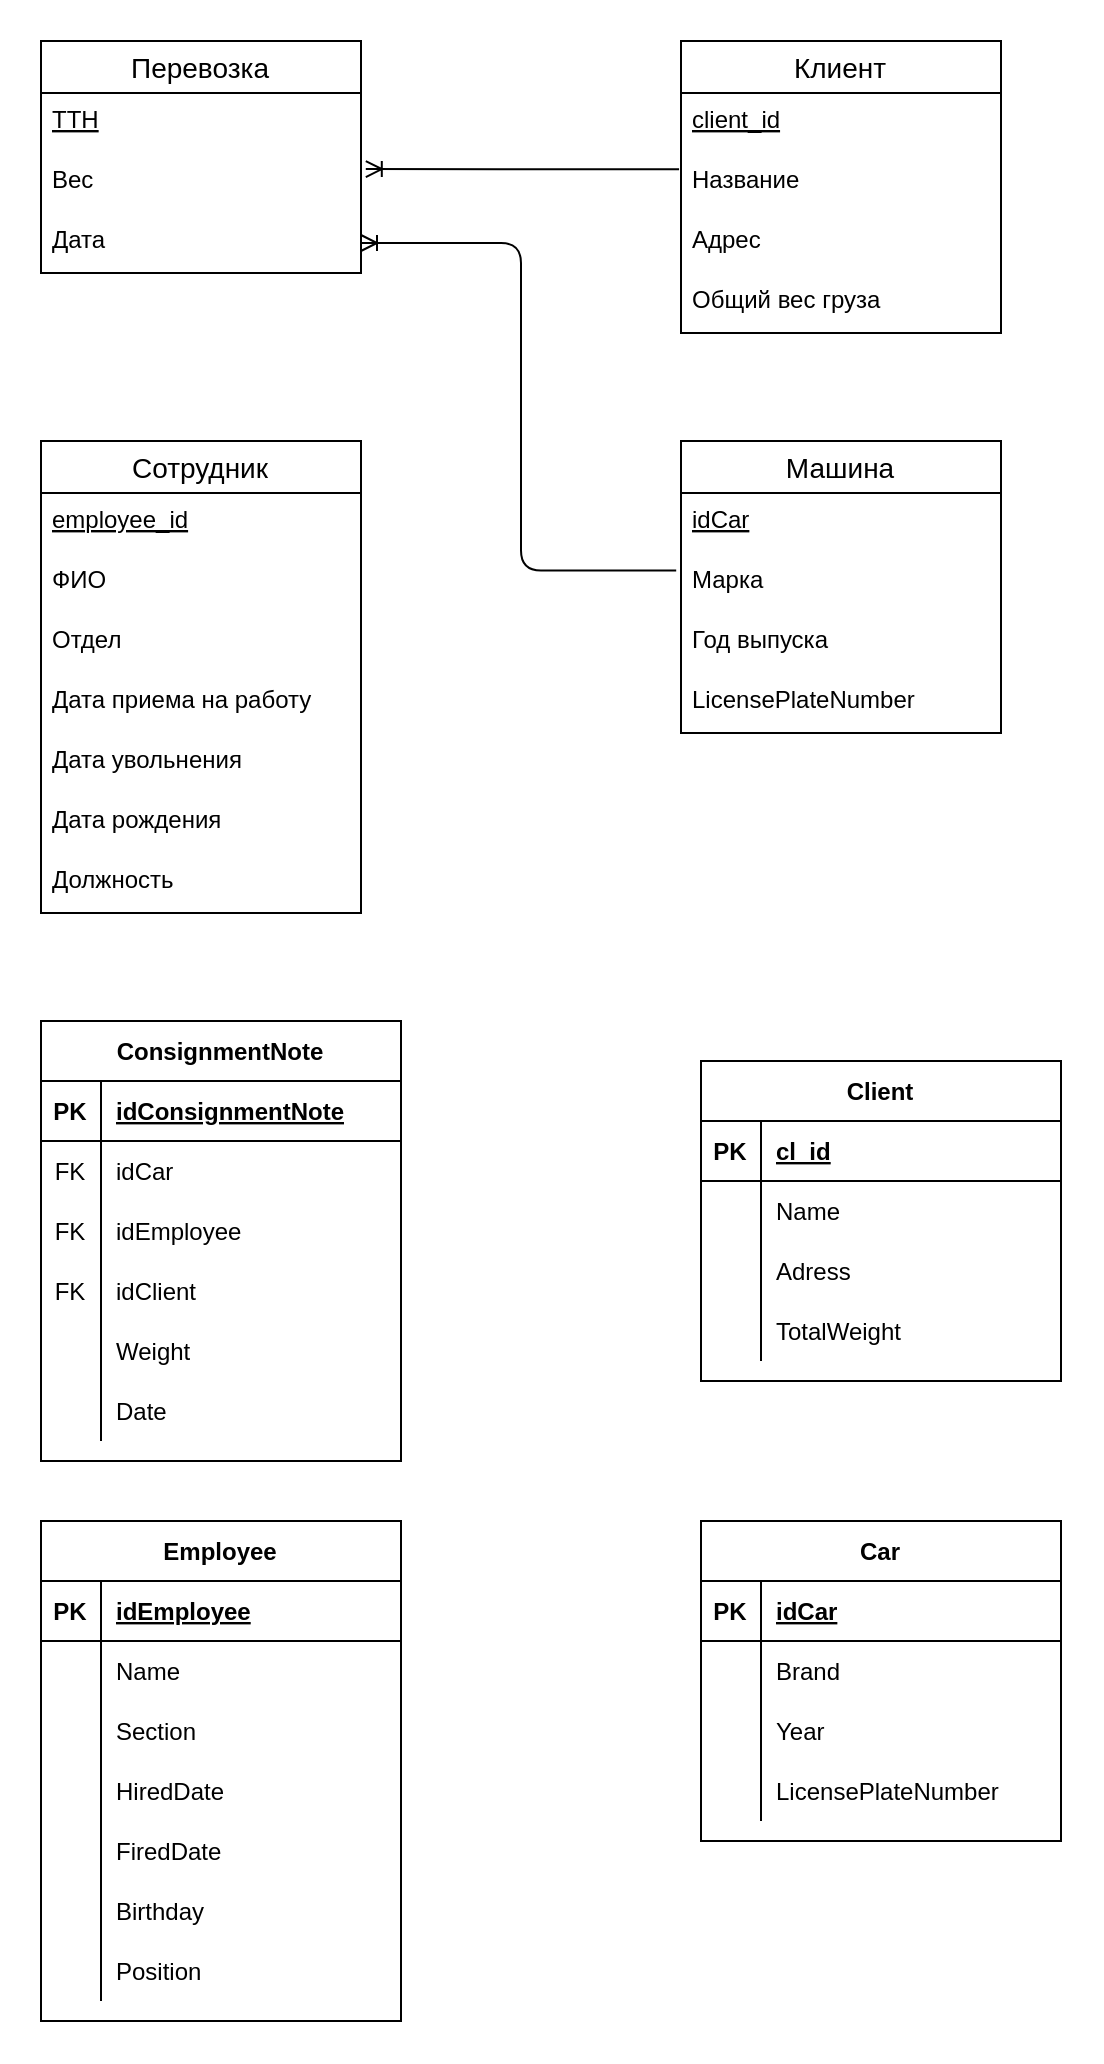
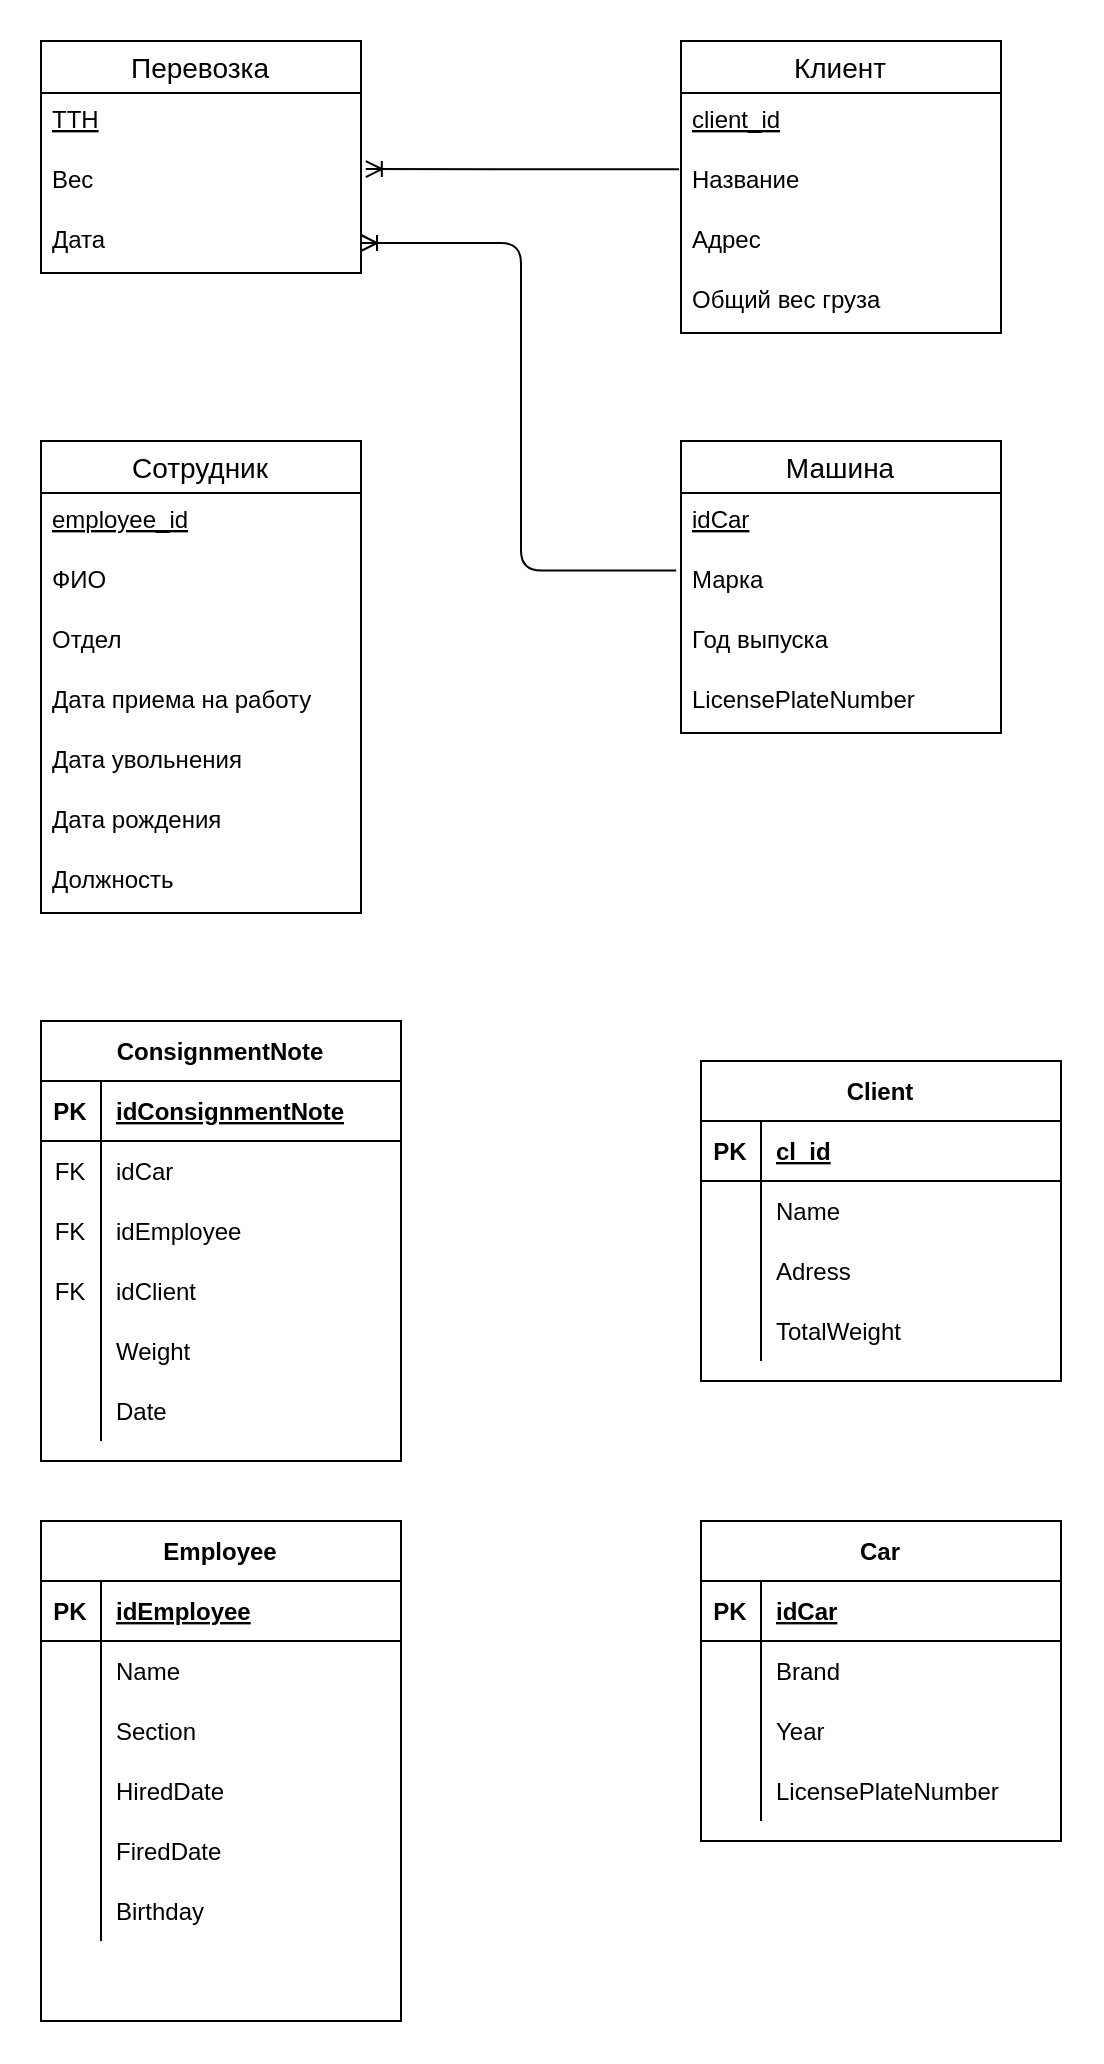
node "Position": removed
